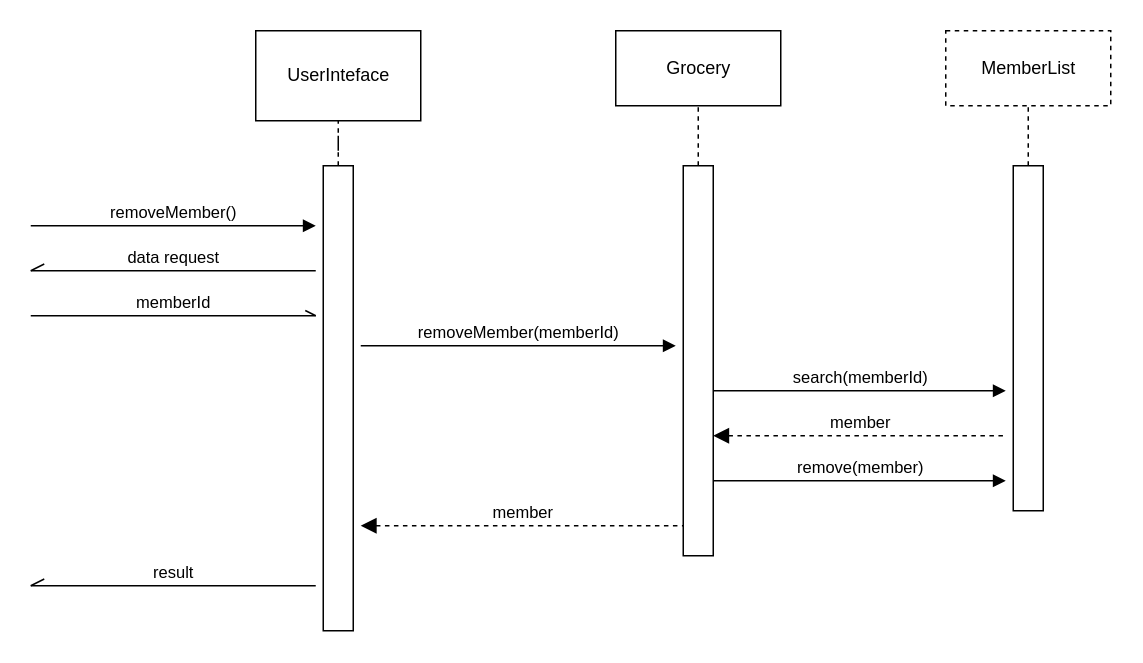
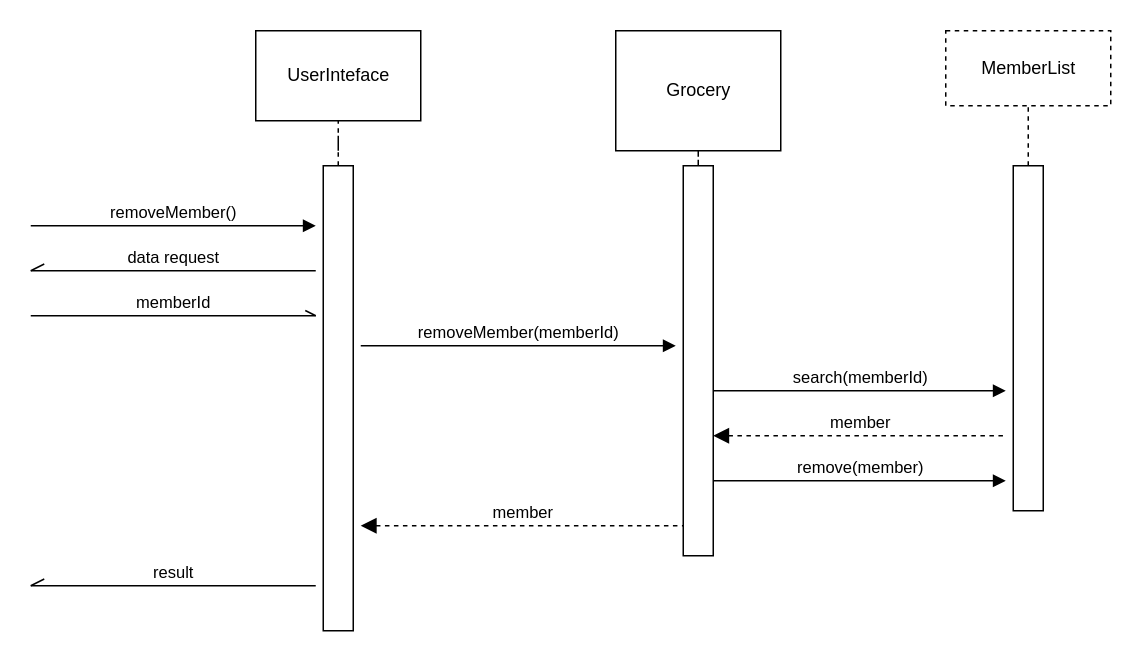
node "Grocery": size 165x75 -> 165x120
